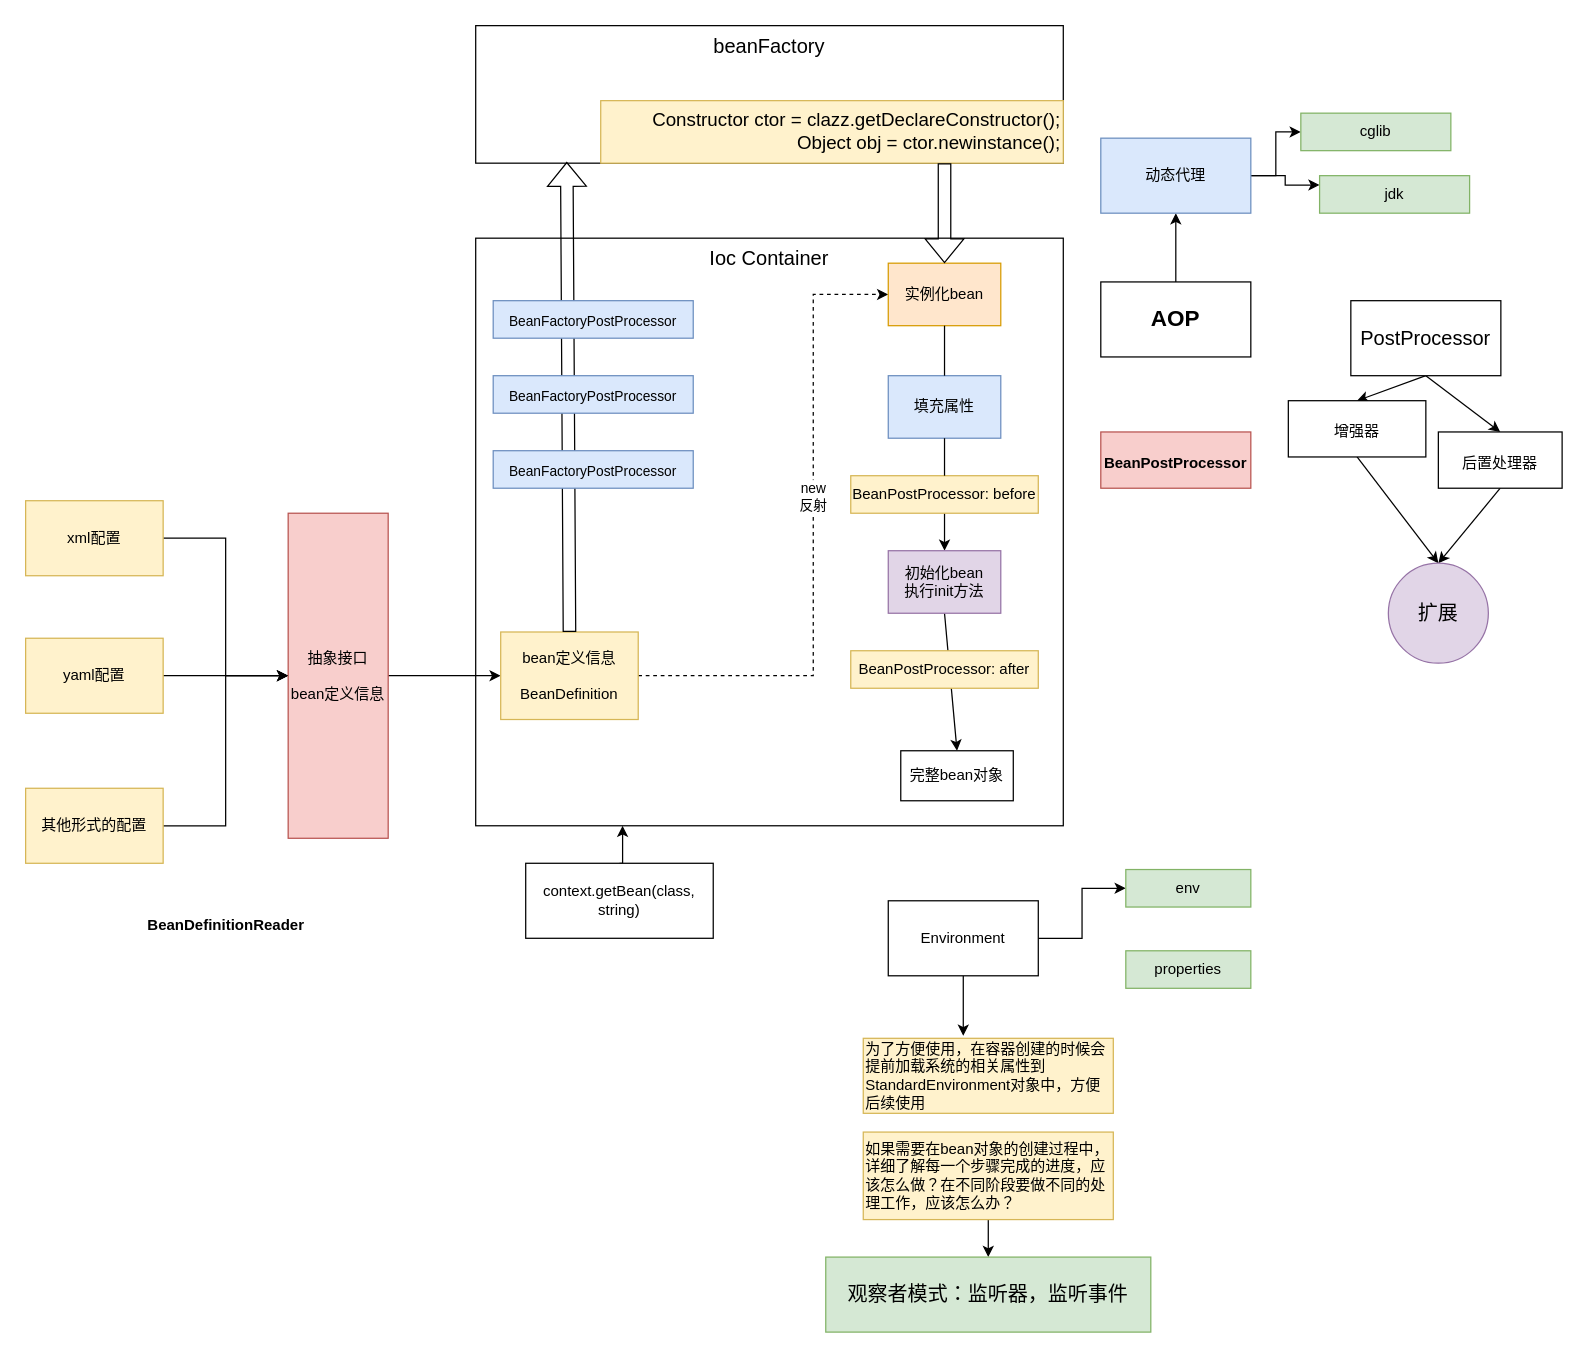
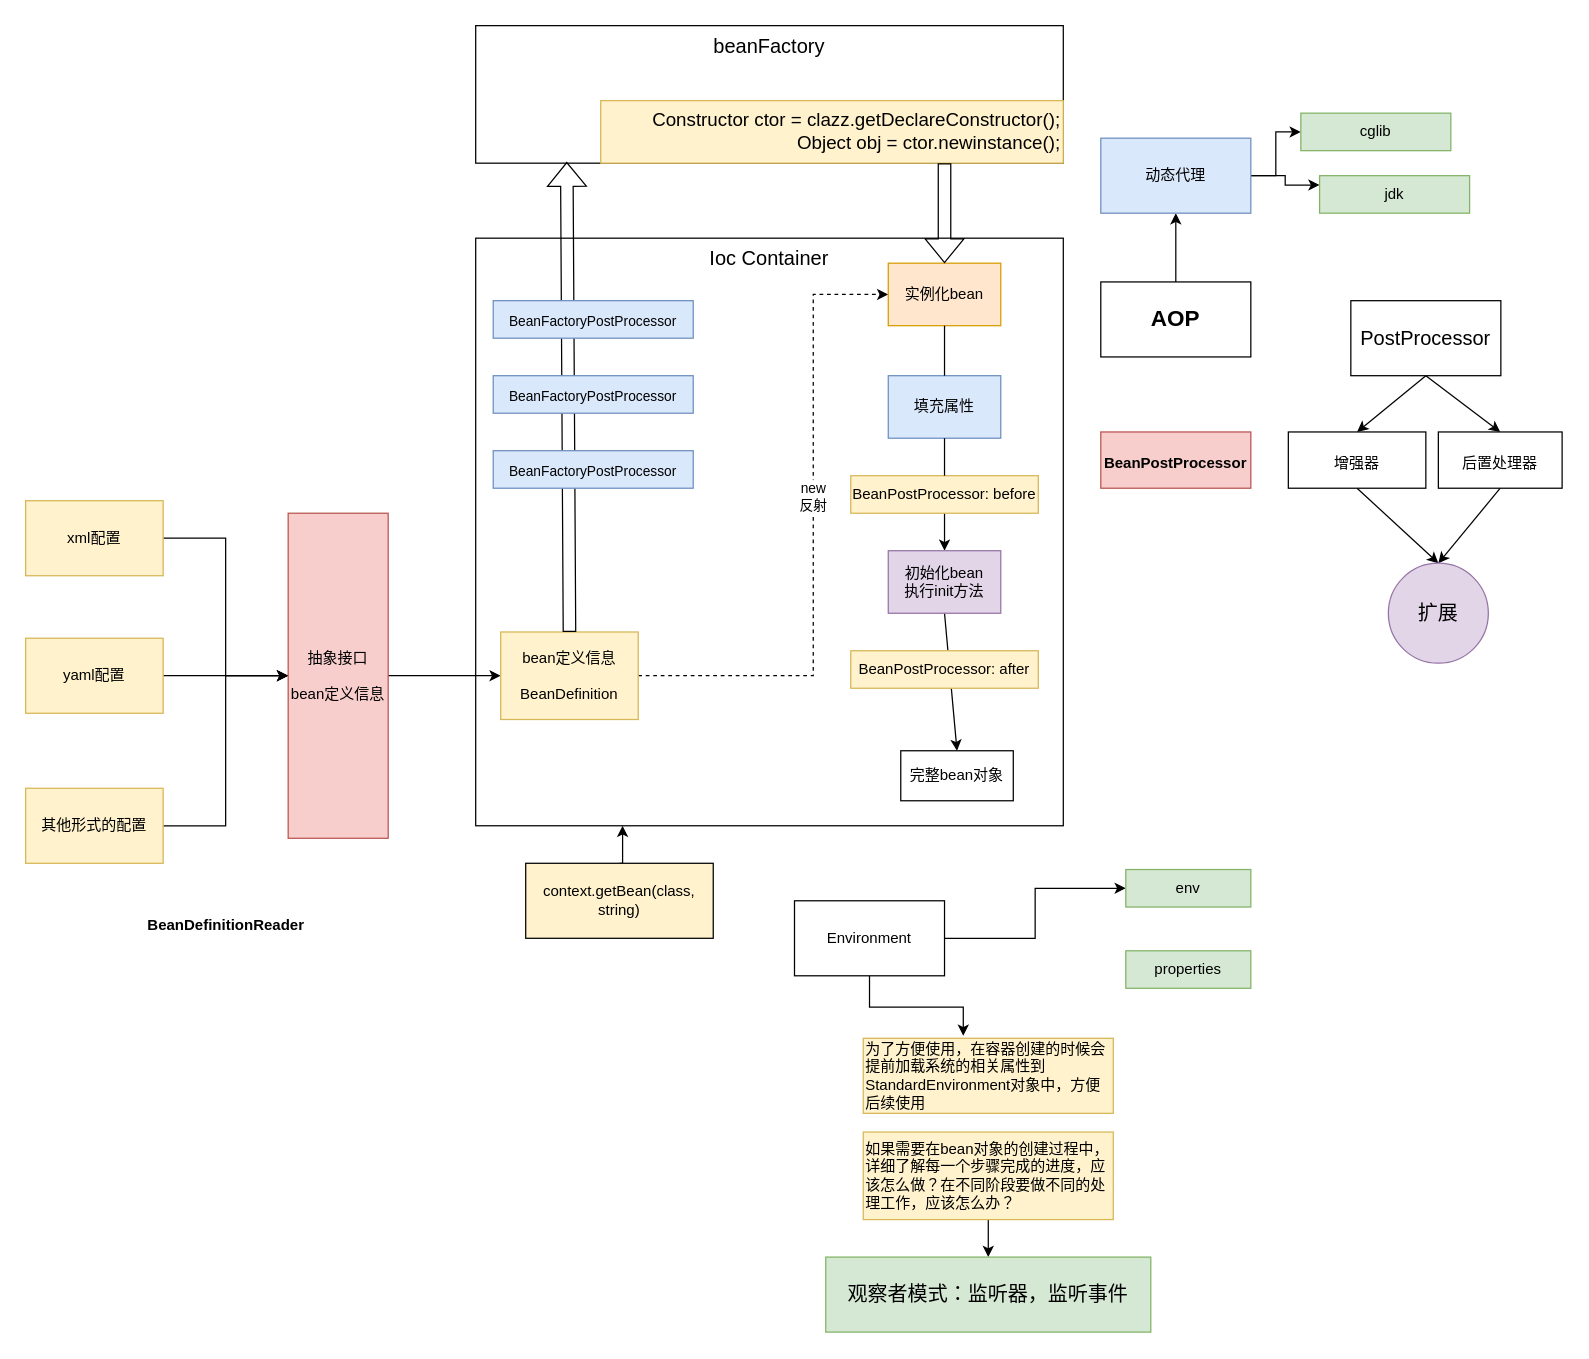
node "增强器": moved (1357, 429) -> (1357, 460)
node "context.getBean(class, string)": fillcolor #ffffff -> #fff2cc
node "Environment": moved (963, 938) -> (869, 938)
